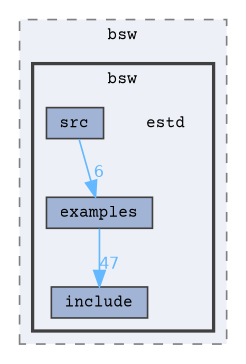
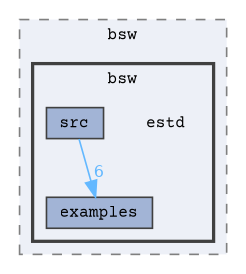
node "include": removed
